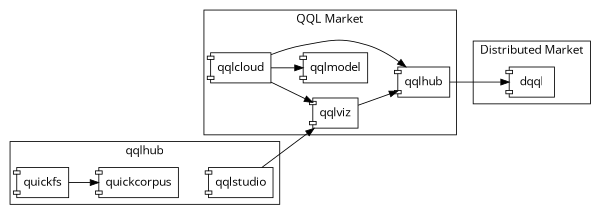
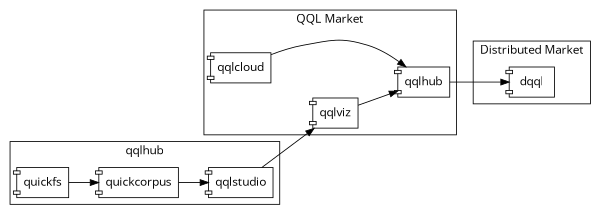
node "qqlmodel": removed
edge "qqlcloud" -> "qqlviz": removed
edge "quickcorpus" -> "qqlstudio": added
